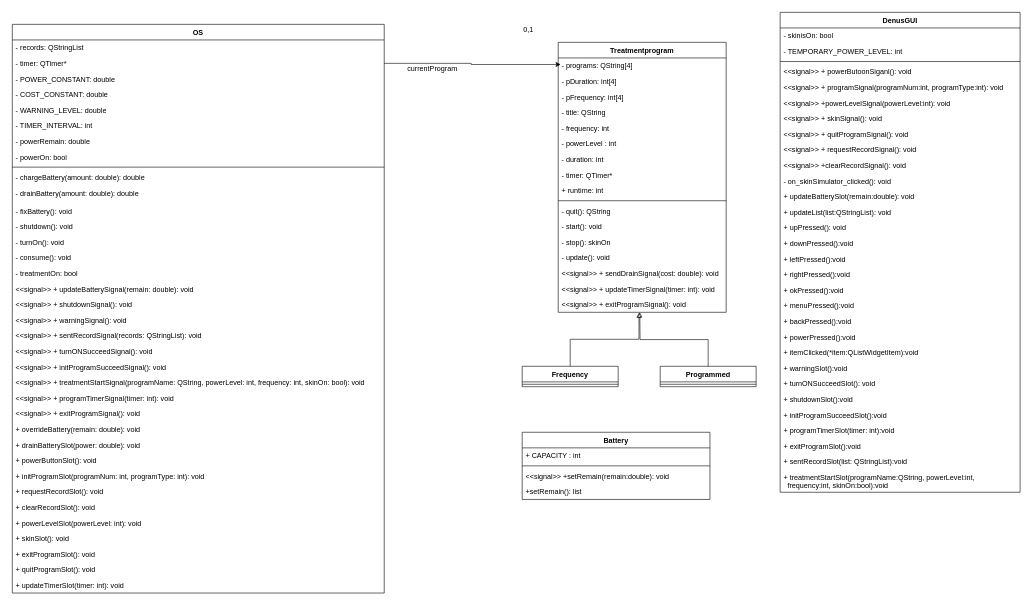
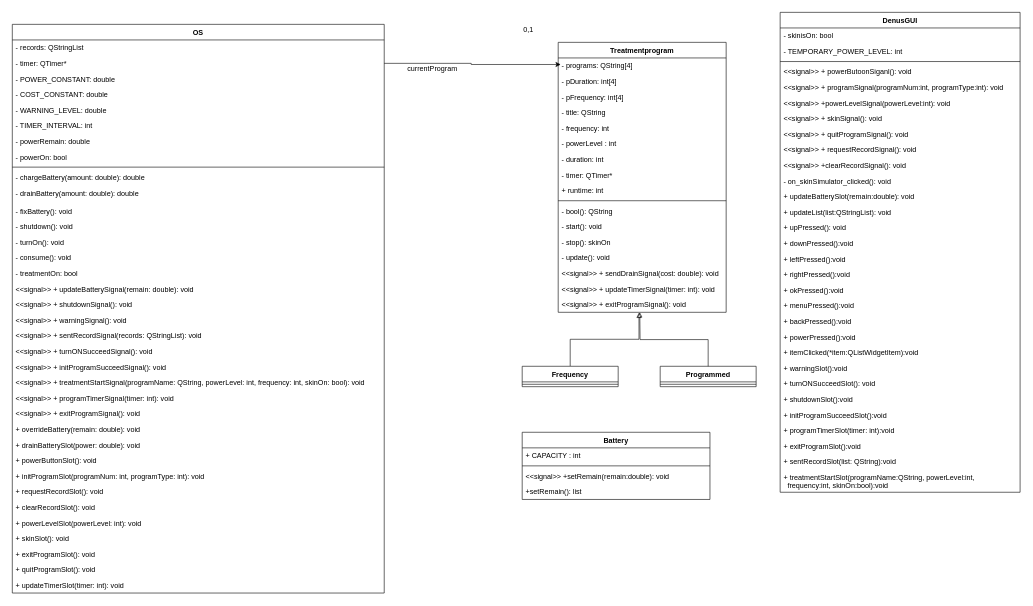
node "- quit(): QString": label "- quit(): QString" -> "- bool(): QString"
node "+ sentRecordSlot(list: QStringList):void": label "+ sentRecordSlot(list: QStringList):void" -> "+ sentRecordSlot(list: QString):void"
